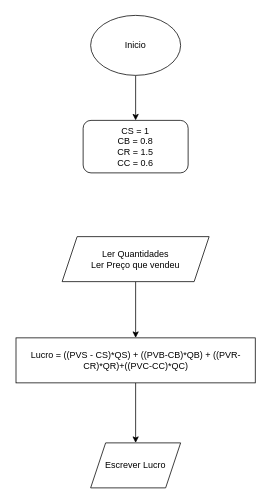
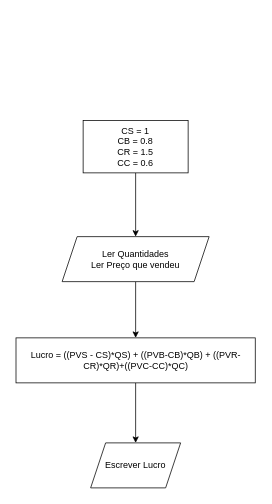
node "Inicio": removed
edge "Inicio" -> "CS = 1 CB = 0.8 CR = 1.5 CC = 0.6": removed
node "CS = 1 CB = 0.8 CR = 1.5 CC = 0.6": shape rounded rectangle -> rectangle
edge "CS = 1 CB = 0.8 CR = 1.5 CC = 0.6" -> "Ler Quantidades Ler Preço que vendeu": added
